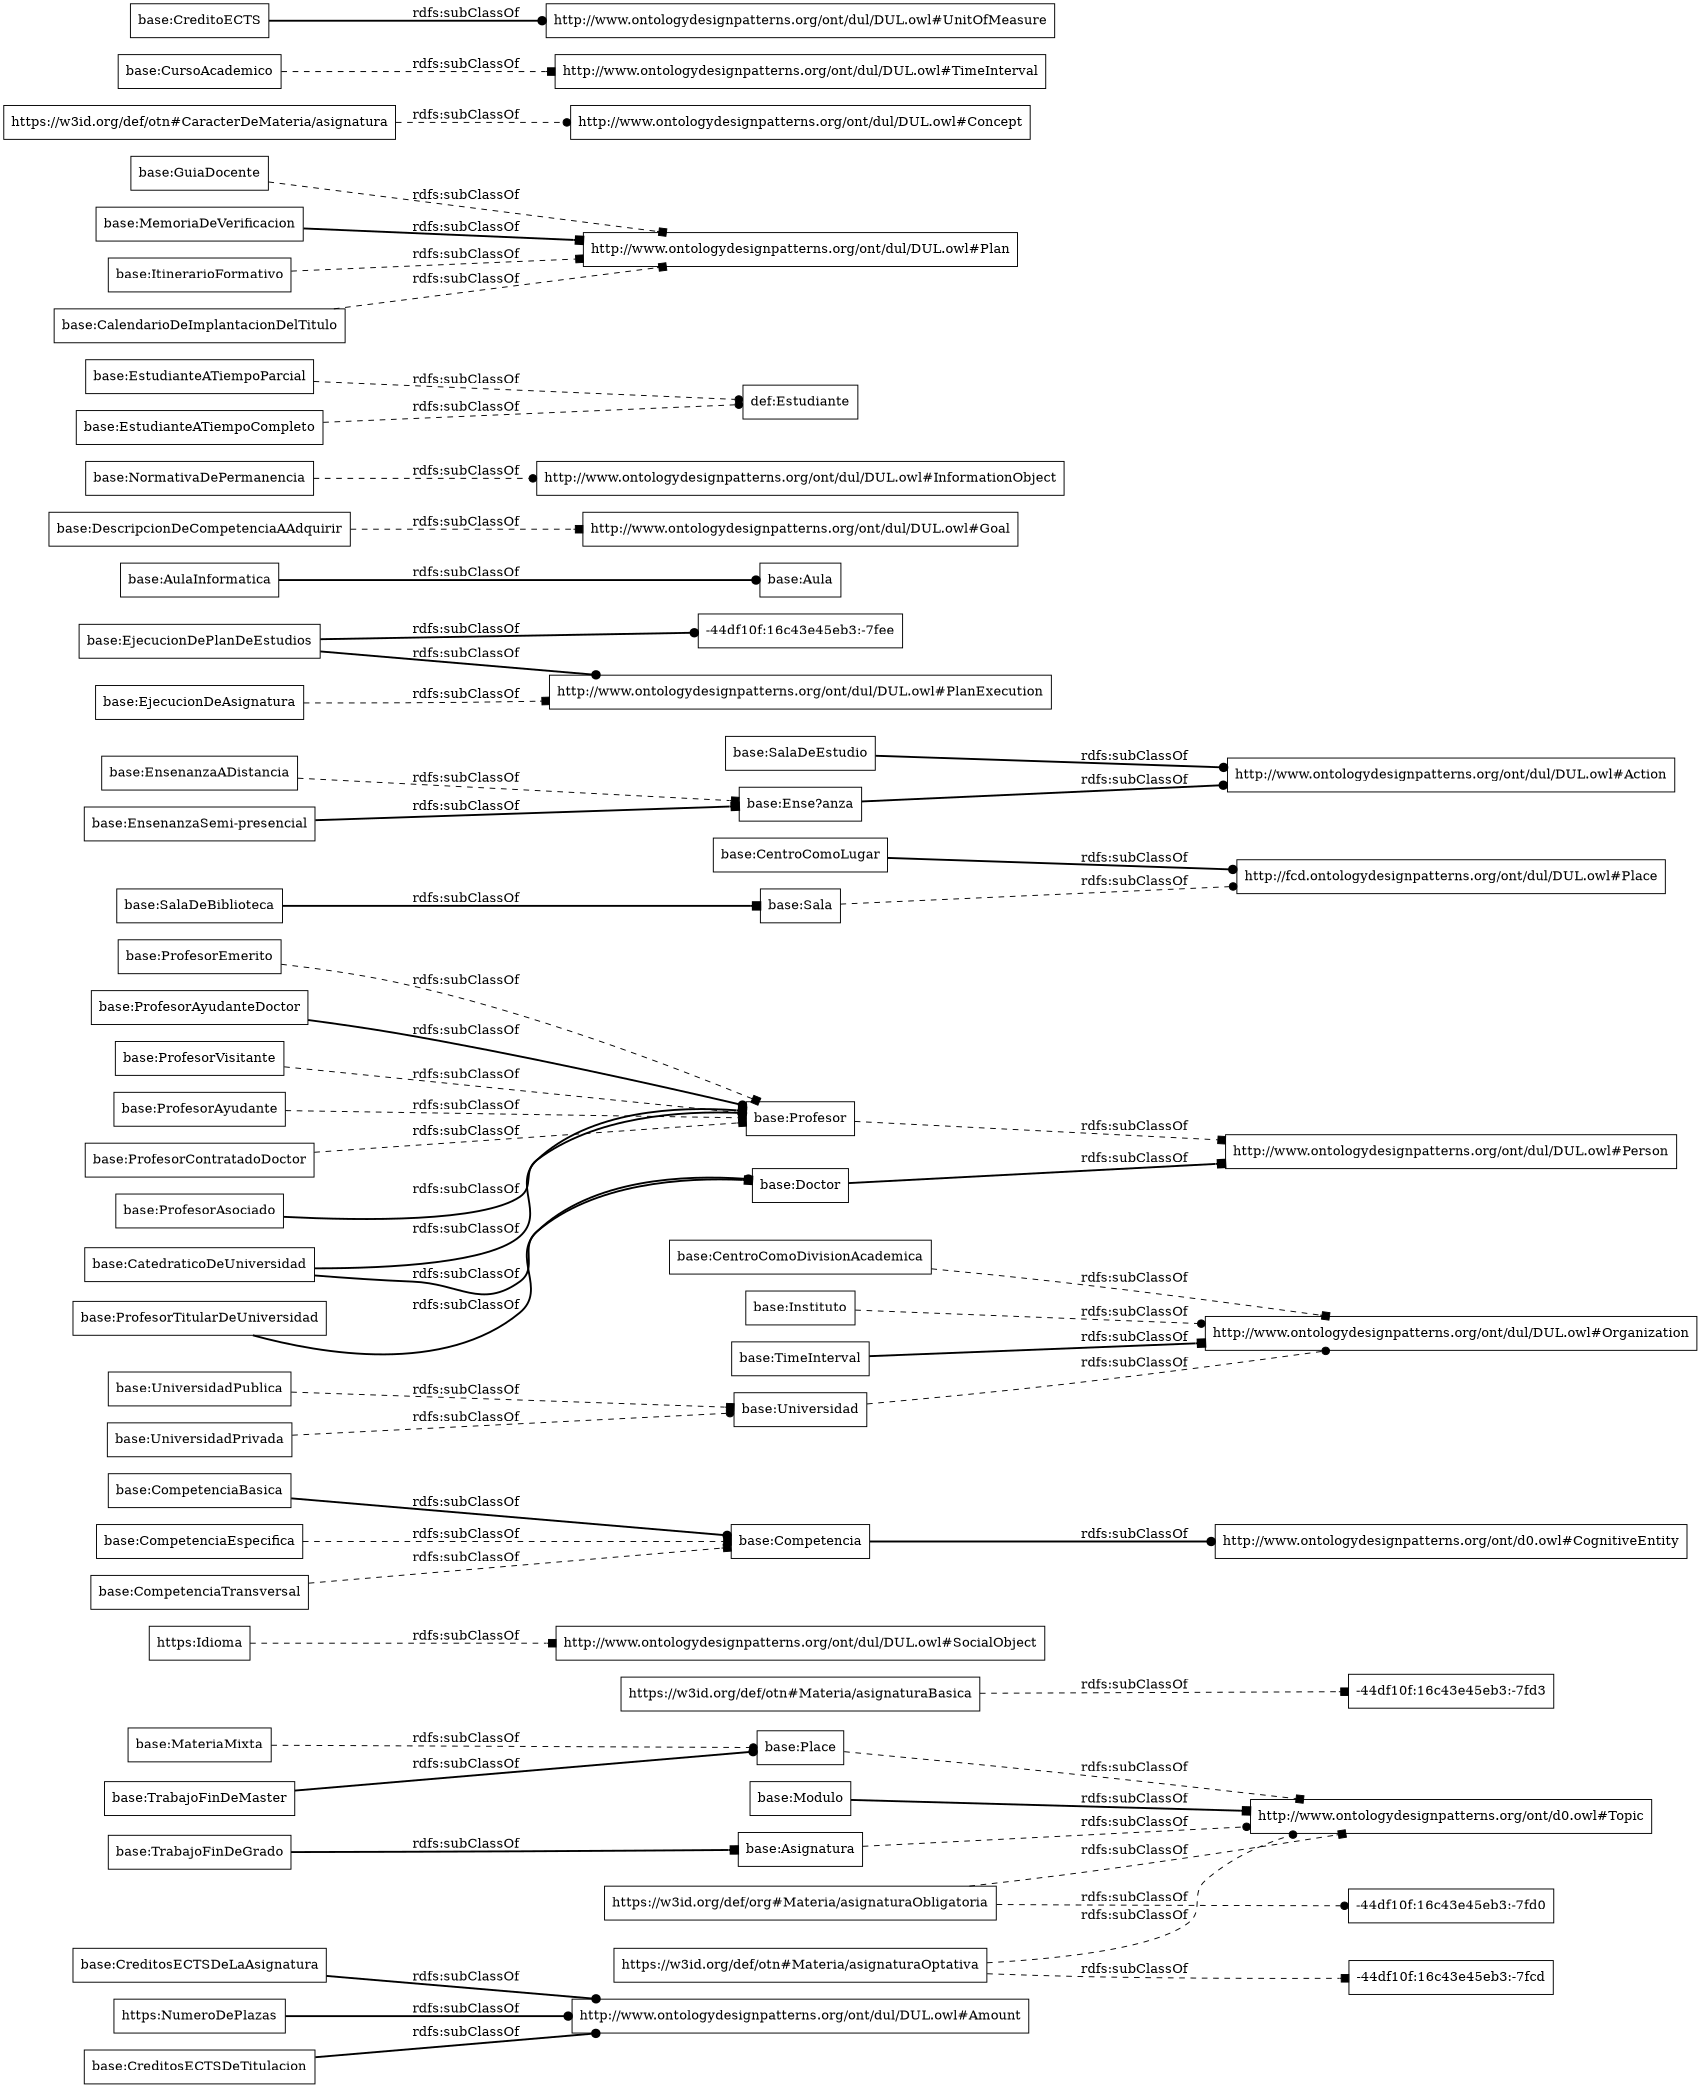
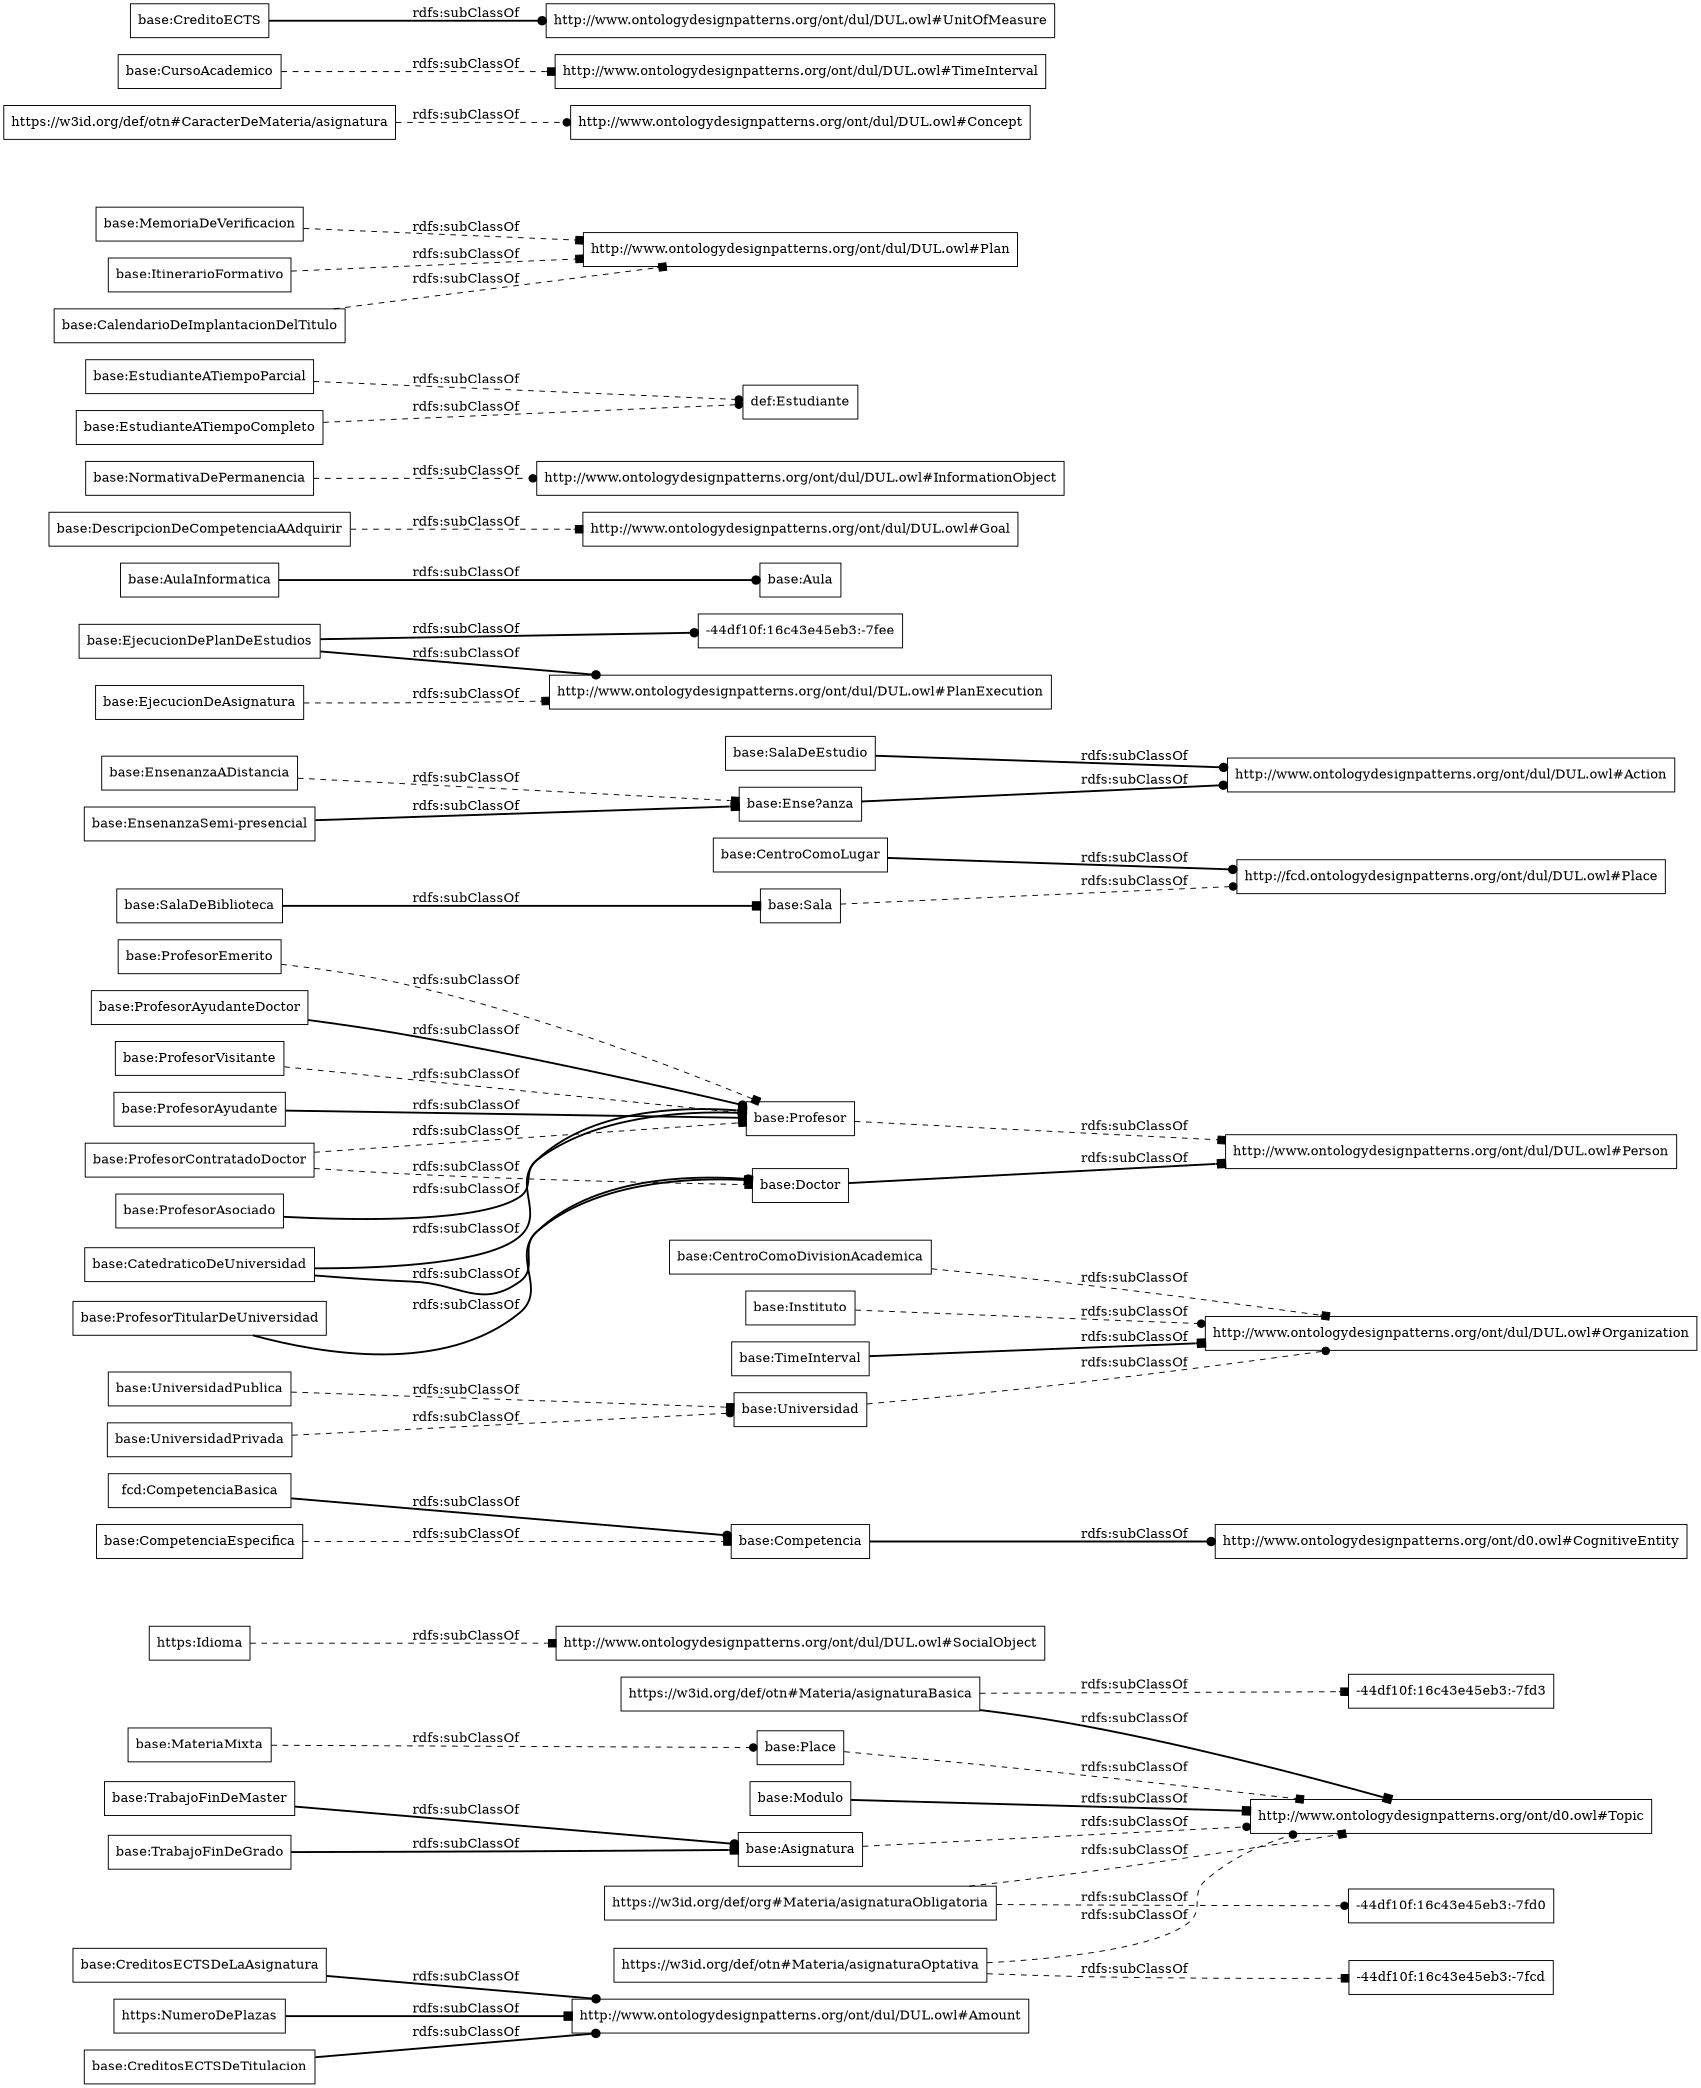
node "base:GuiaDocente": removed
edge "base:MemoriaDeVerificacion" -> "http://www.ontologydesignpatterns.org/ont/dul/DUL.owl#Plan": style bold -> dashed
edge "base:ProfesorAyudante" -> "base:Profesor": style dashed -> bold
edge "base:ProfesorContratadoDoctor" -> "base:Doctor": added, label "rdfs:subClassOf"
node "base:CompetenciaBasica": label "base:CompetenciaBasica" -> "fcd:CompetenciaBasica"
node "base:CompetenciaTransversal": removed
edge "https://w3id.org/def/otn#Materia/asignaturaBasica" -> "http://www.ontologydesignpatterns.org/ont/d0.owl#Topic": added, label "rdfs:subClassOf"
edge "base:TrabajoFinDeMaster" -> "base:Place": now "base:TrabajoFinDeMaster" -> "base:Asignatura"
edge "https:NumeroDePlazas" -> "http://www.ontologydesignpatterns.org/ont/dul/DUL.owl#Amount": arrowhead dot -> box
